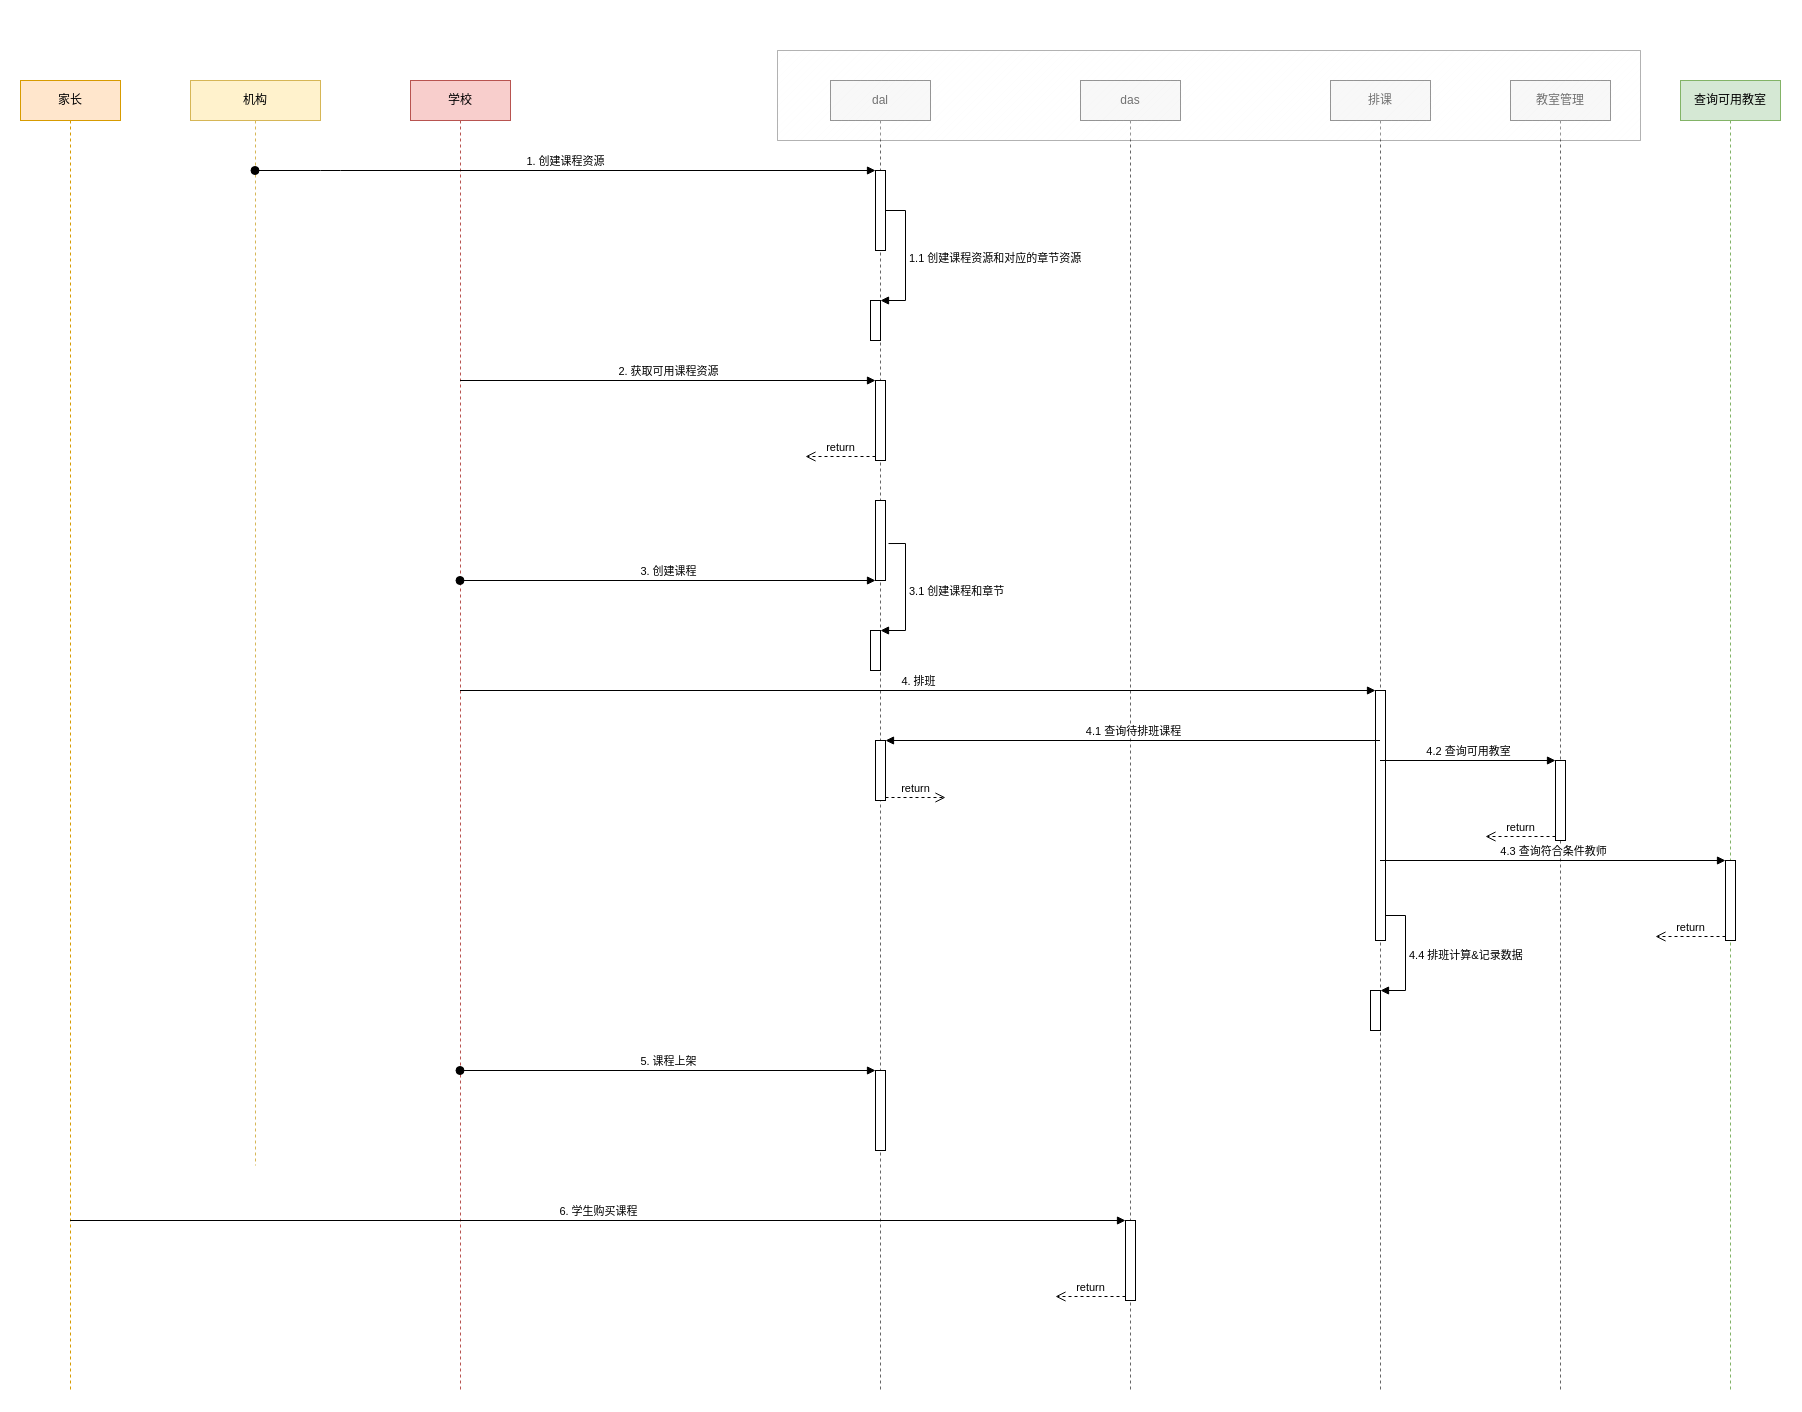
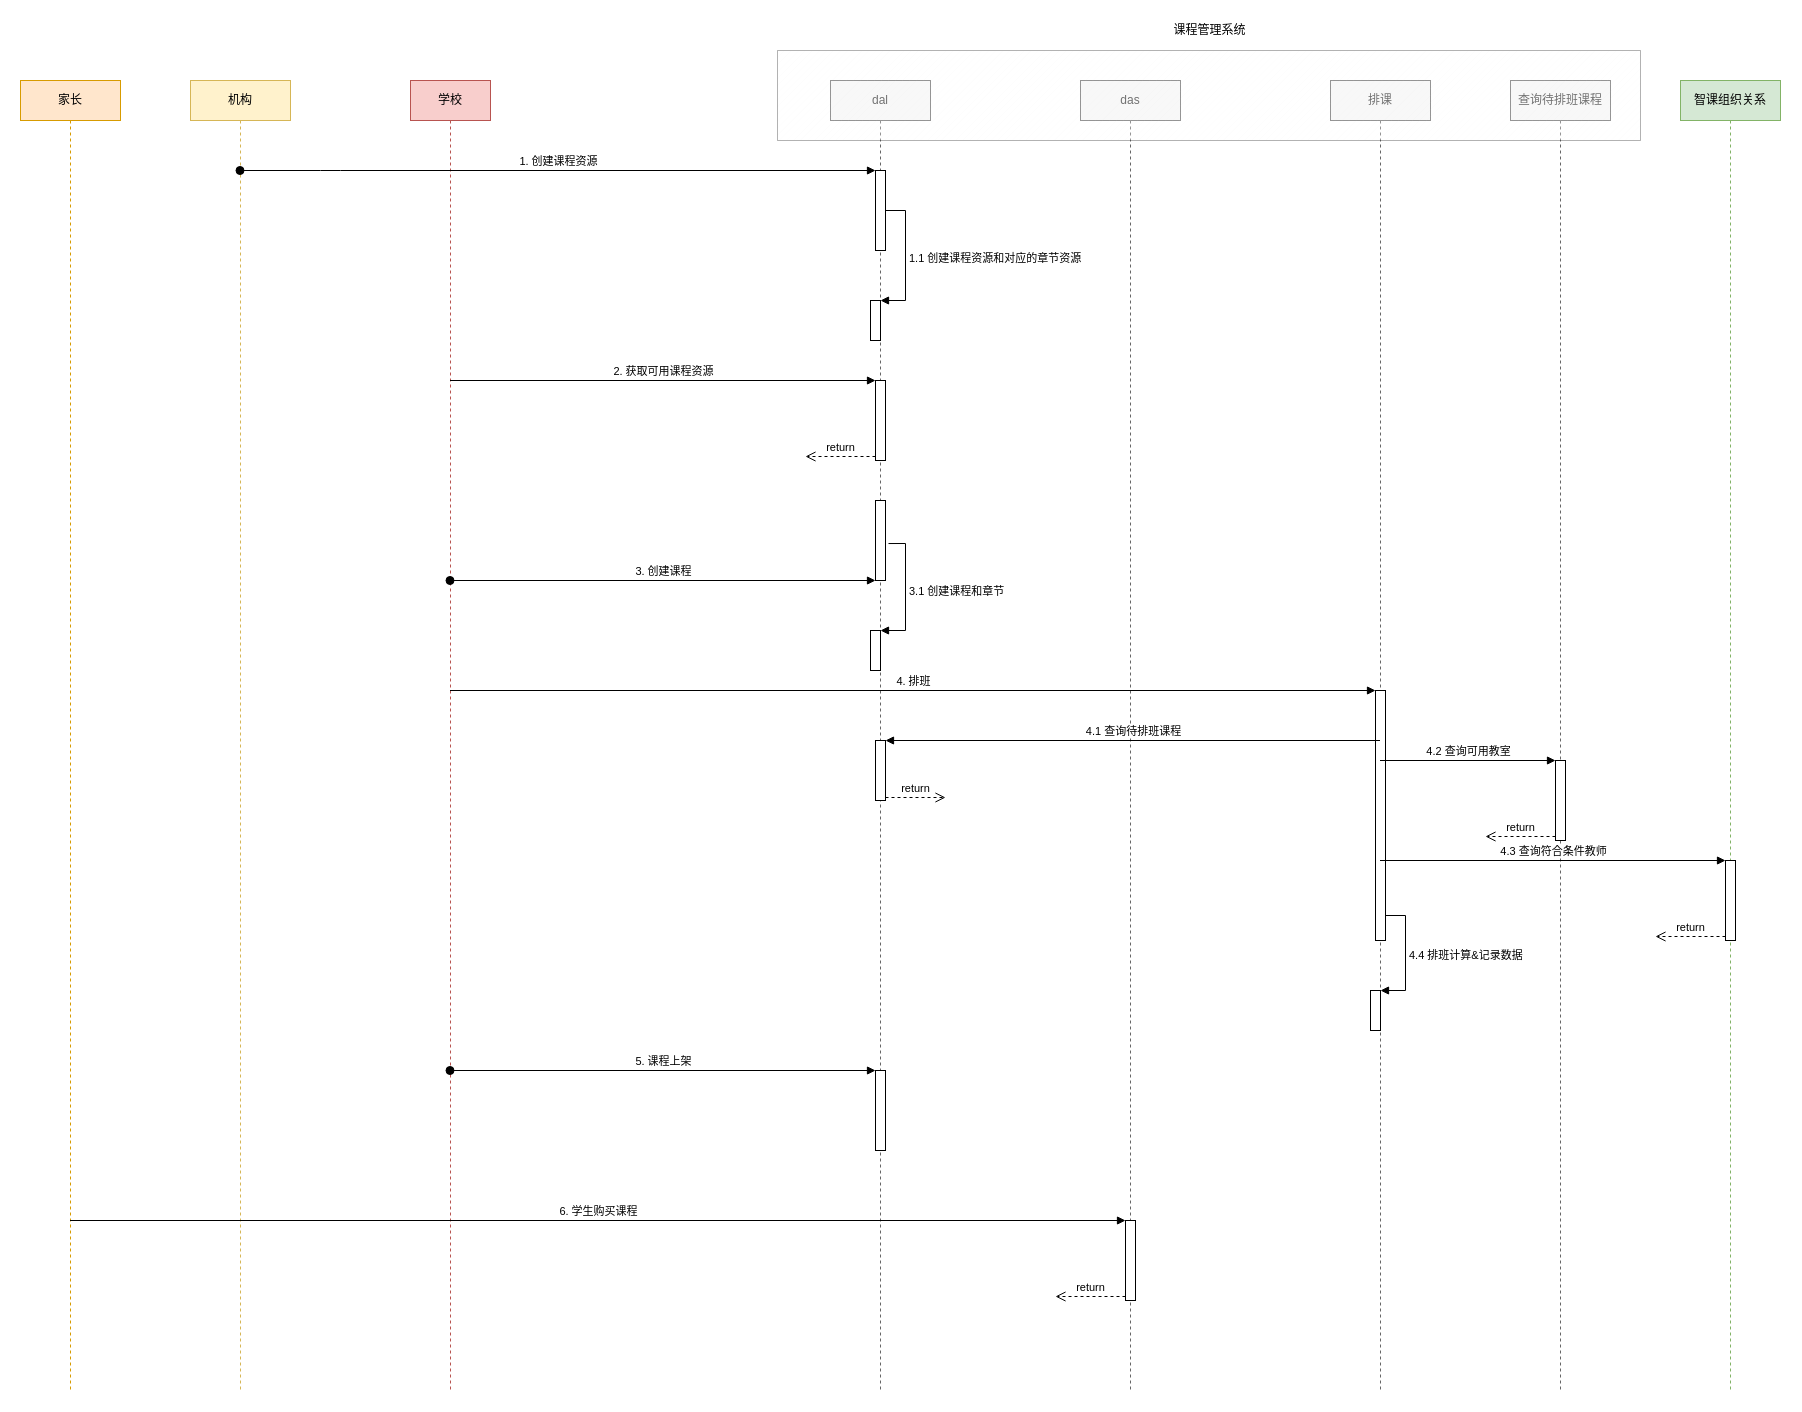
node "课程管理系统": added
node "教室管理": label "教室管理" -> "查询待排班课程"
node "查询可用教室": label "查询可用教室" -> "智课组织关系"
node "机构": size 130x1085 -> 100x1310
node "学校": size 100x1310 -> 80x1310
